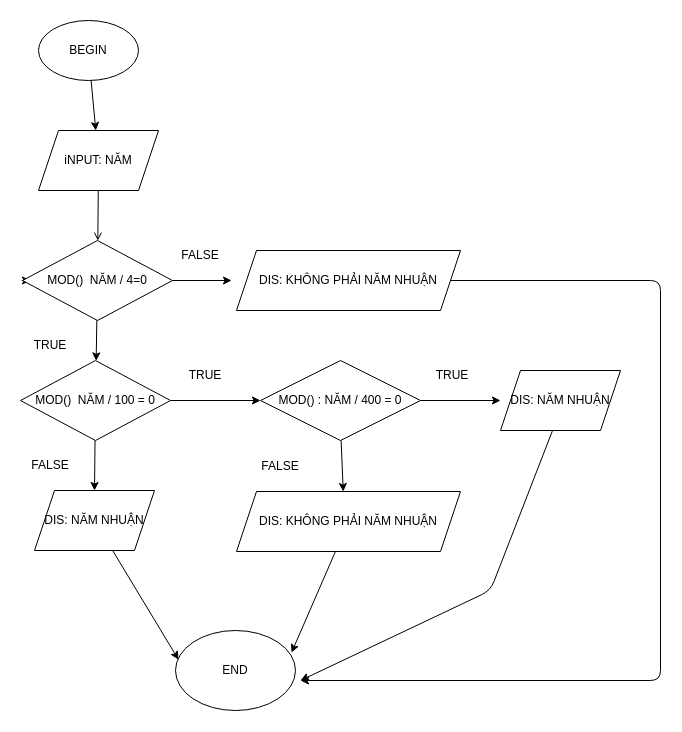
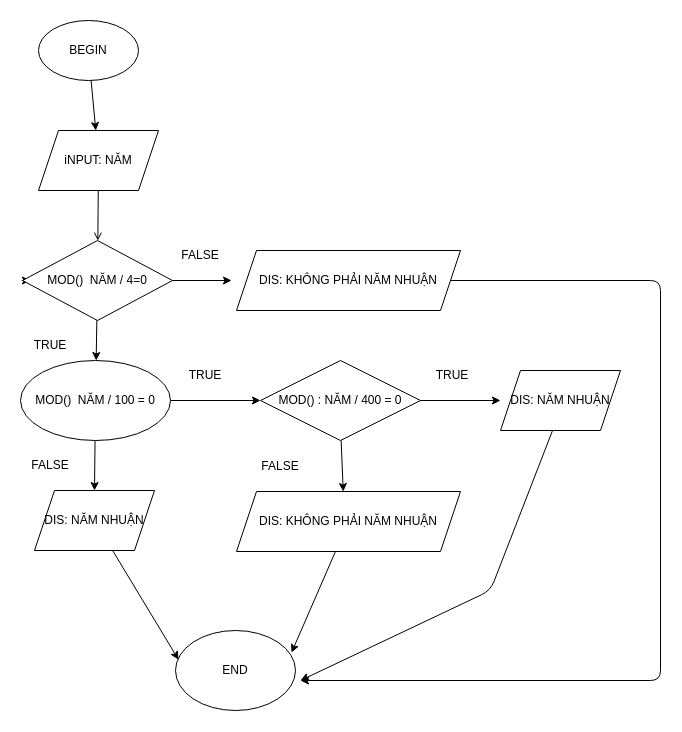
node "MOD() NĂM / 100 = 0": shape diamond -> ellipse
